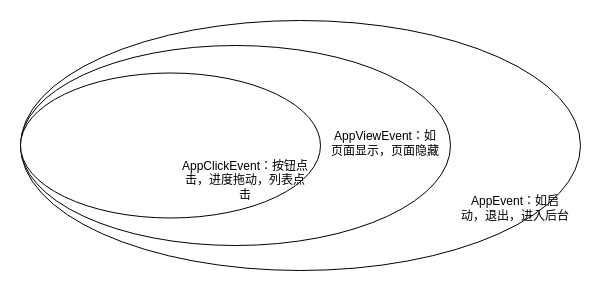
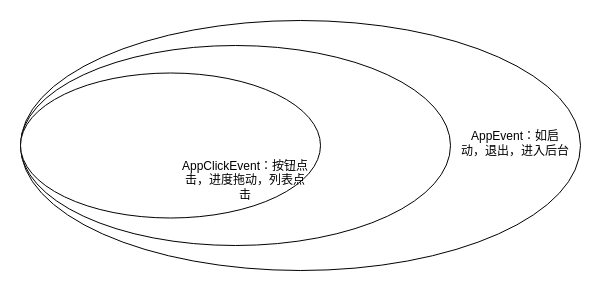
node "AppViewEvent：如页面显示，页面隐藏": removed
node "AppEvent：如启动，退出，进入后台": moved (516, 208) -> (516, 143)
